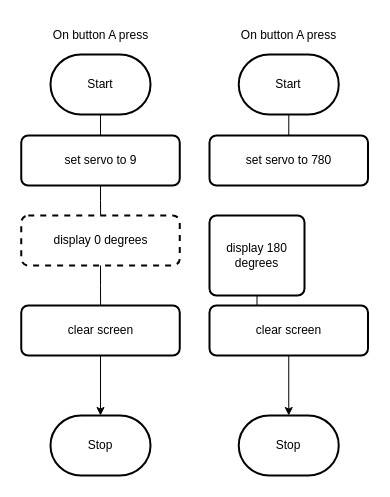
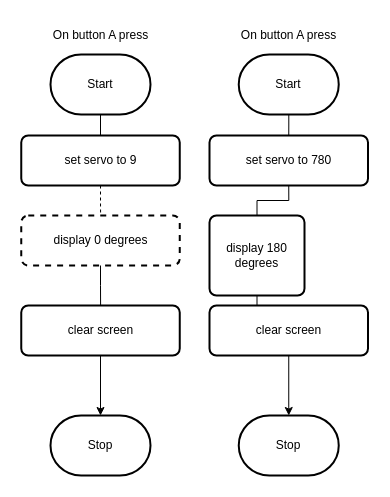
edge "set servo to 9" -- "display 0 degrees": style solid -> dashed
edge "set servo to 780" -- "display 180 degrees": added
